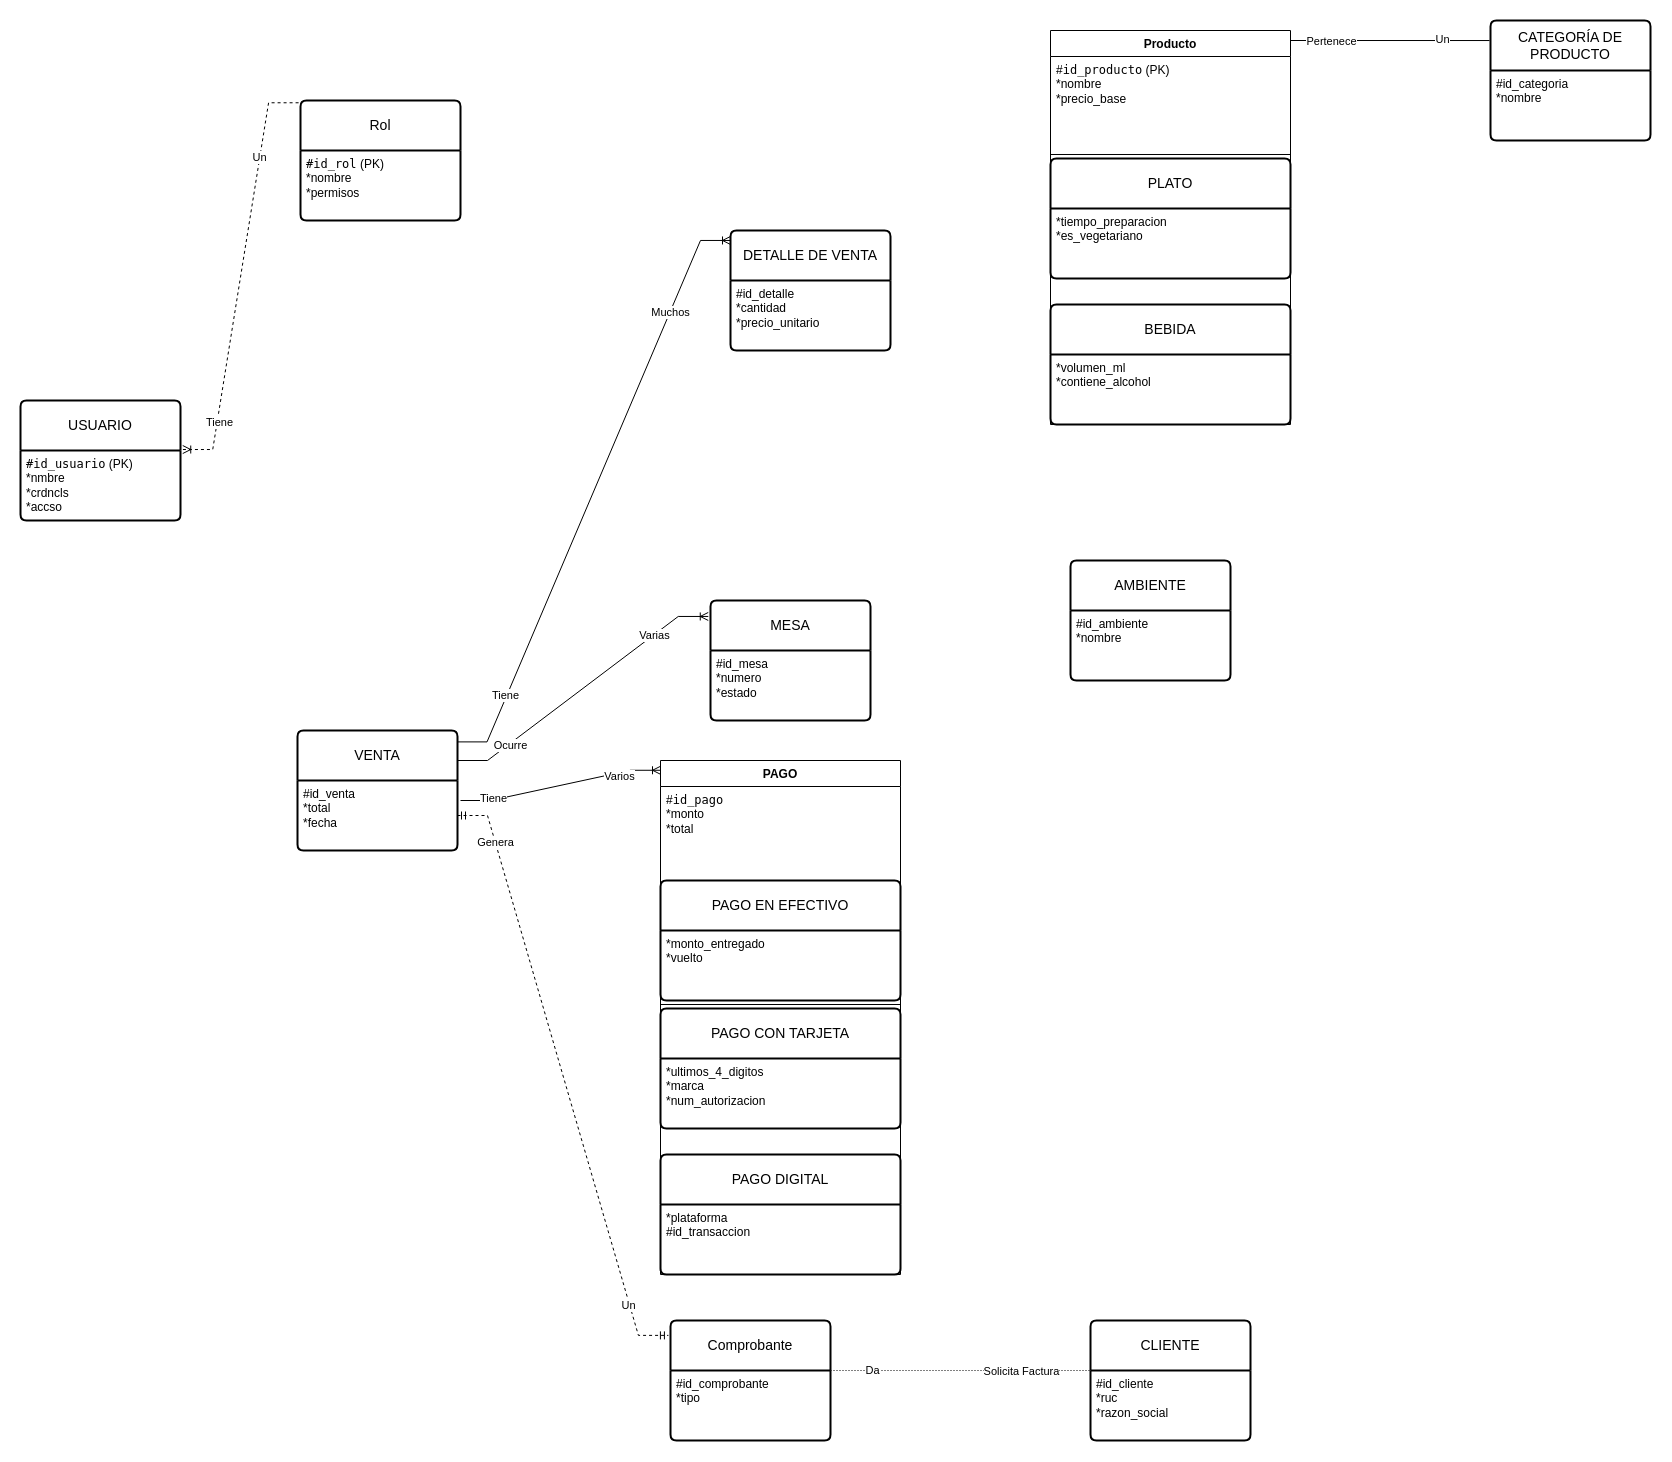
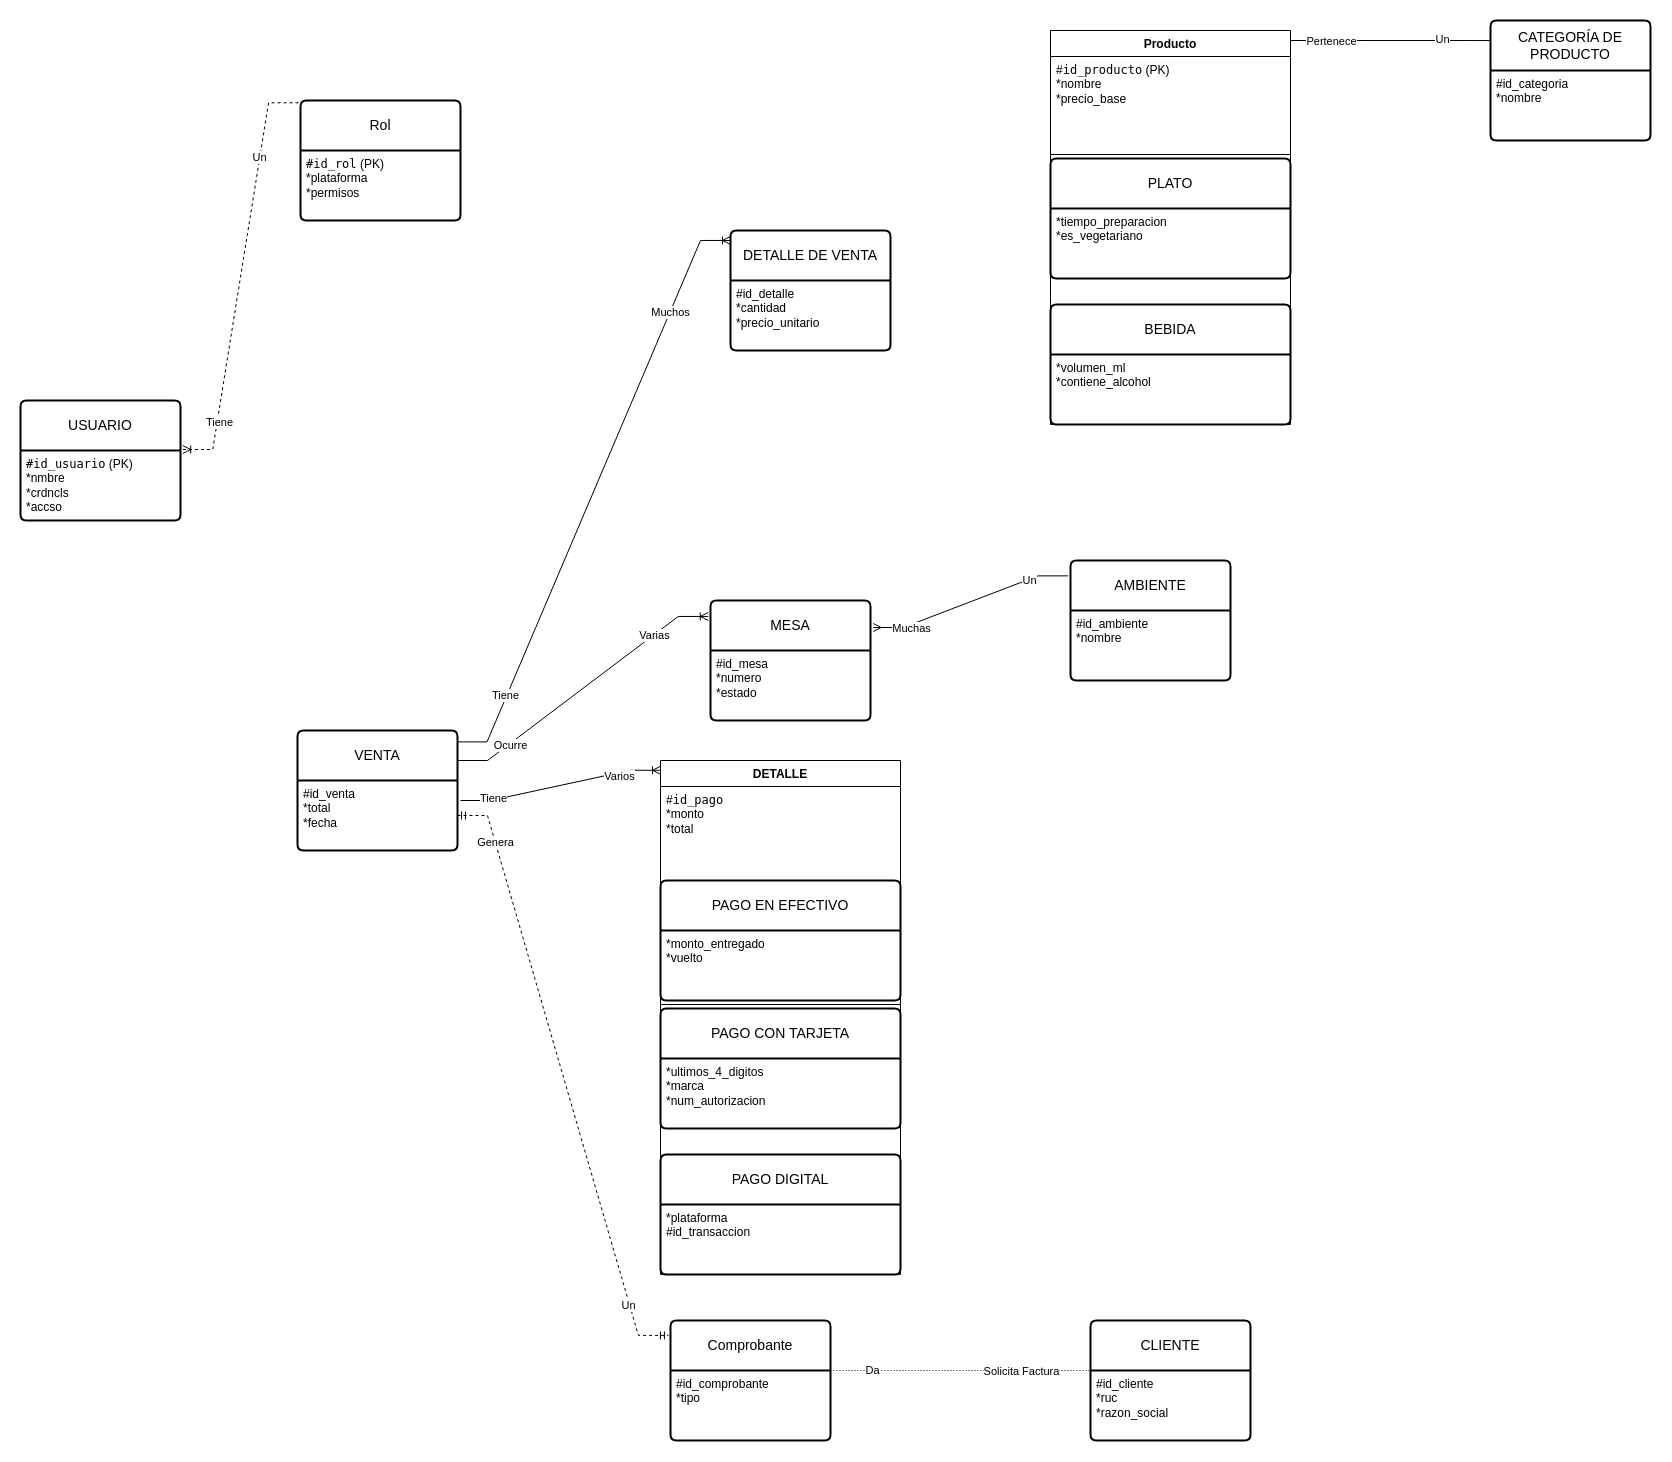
node "#id_rol (PK) *nombre *permisos": label "#id_rol (PK) *nombre *permisos" -> "#id_rol (PK) *plataforma *permisos"
edge "AMBIENTE" -> "MESA": added, labels "Un", "Muchas"
node "PAGO": label "PAGO" -> "DETALLE"
